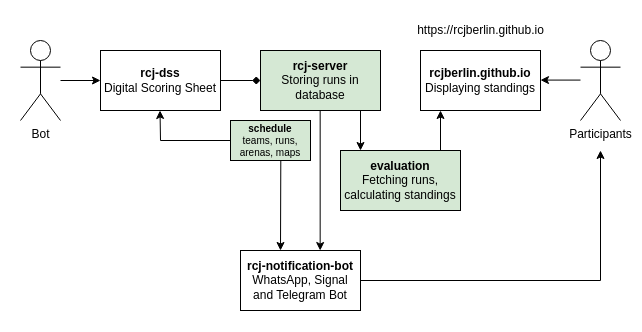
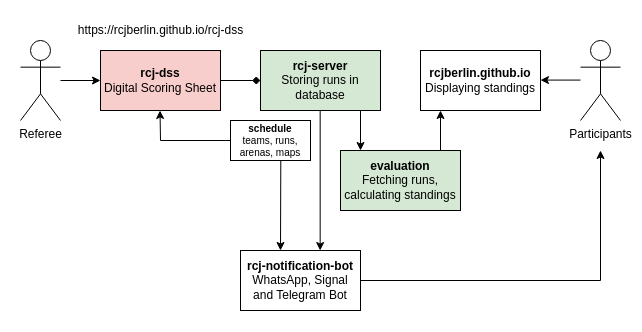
node "https://rcjberlin.github.io/rcj-dss": added
node "https://rcjberlin.github.io": removed
node "rcj-dss Digital Scoring Sheet": fillcolor #ffffff -> #f8cecc
node "Bot": label "Bot" -> "Referee"
node "schedule teams, runs, arenas, maps": fillcolor #d5e8d4 -> #ffffff
